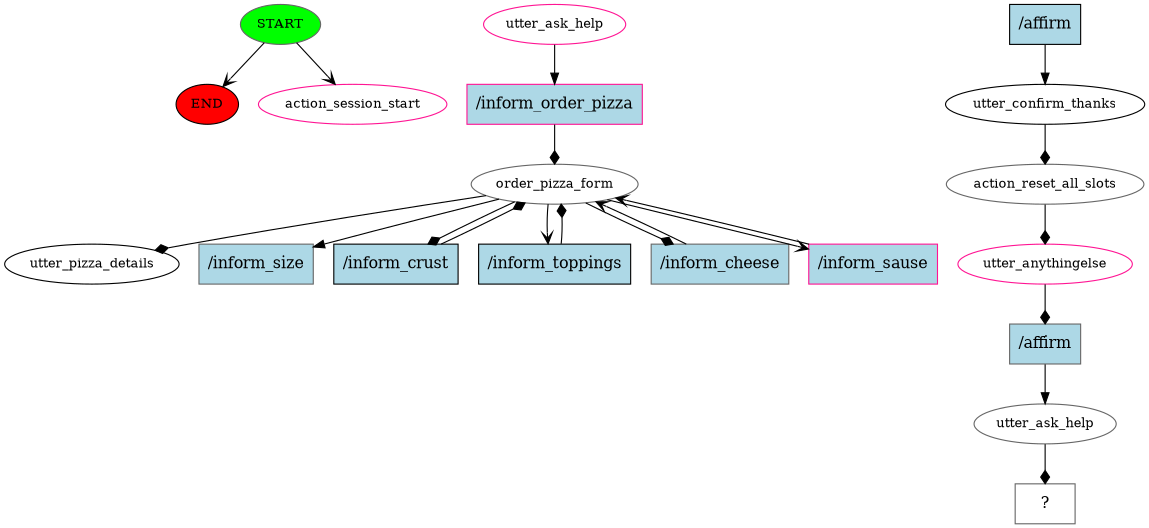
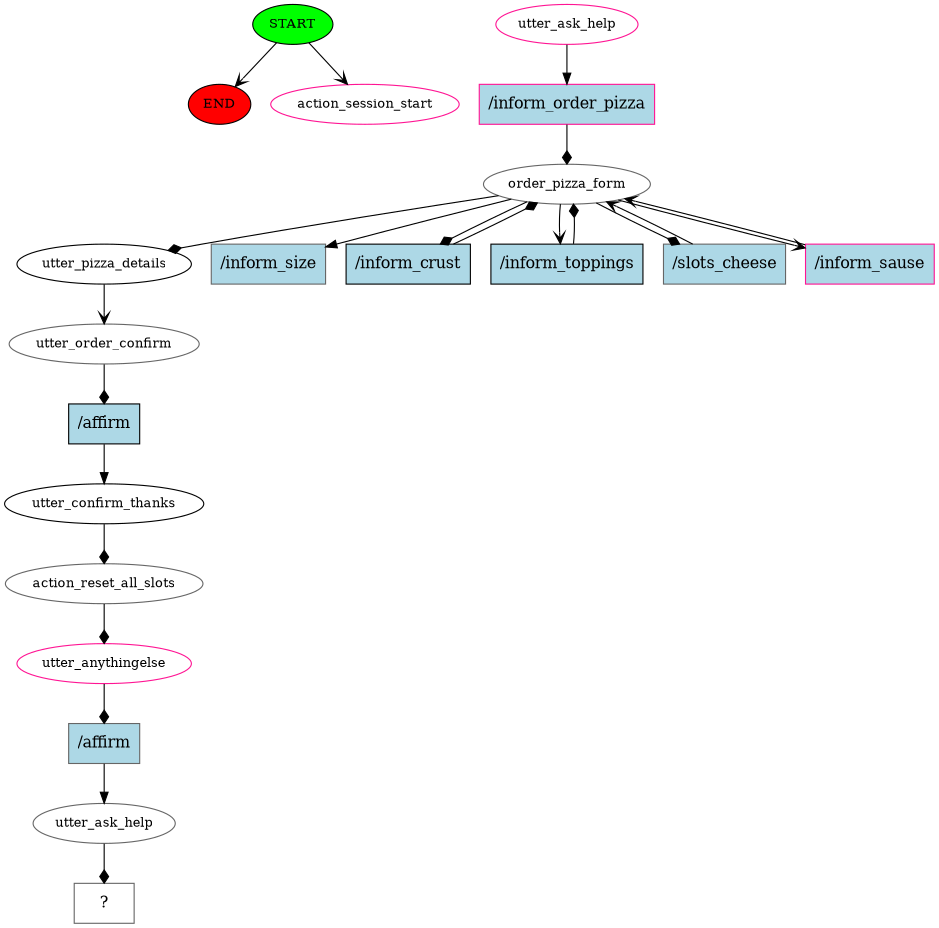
node "START": color gray40 -> black
node "/inform_cheese": label "/inform_cheese" -> "/slots_cheese"
node "utter_order_confirm": added
